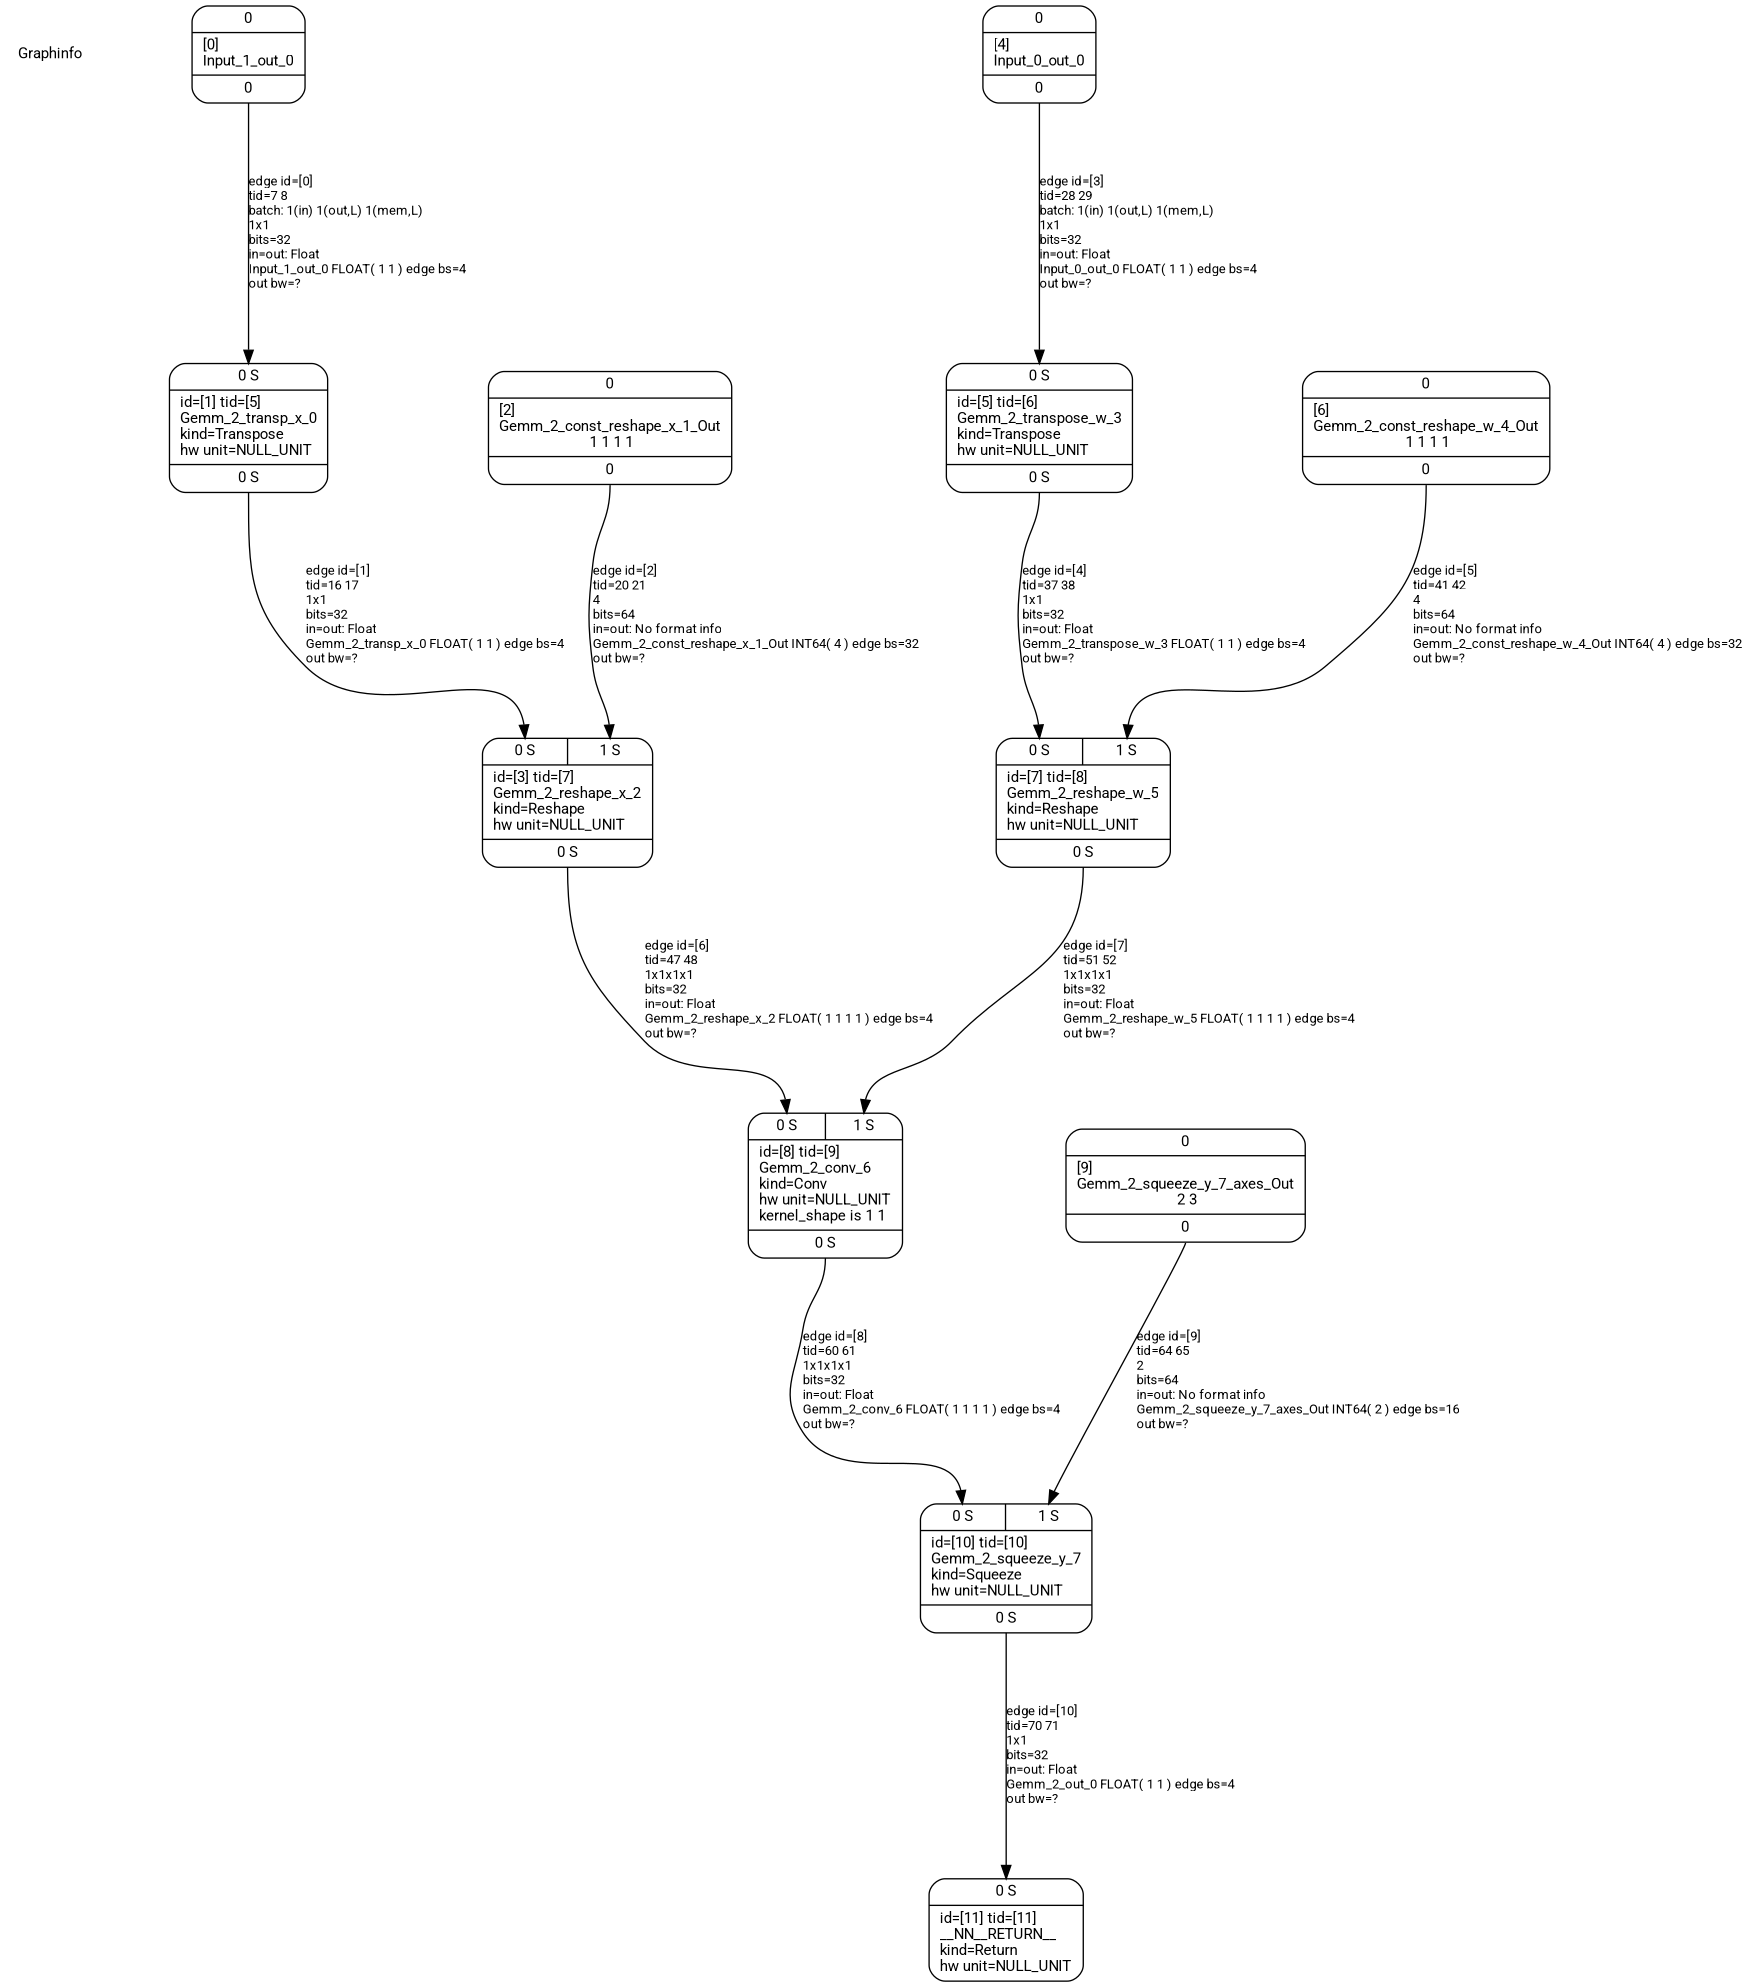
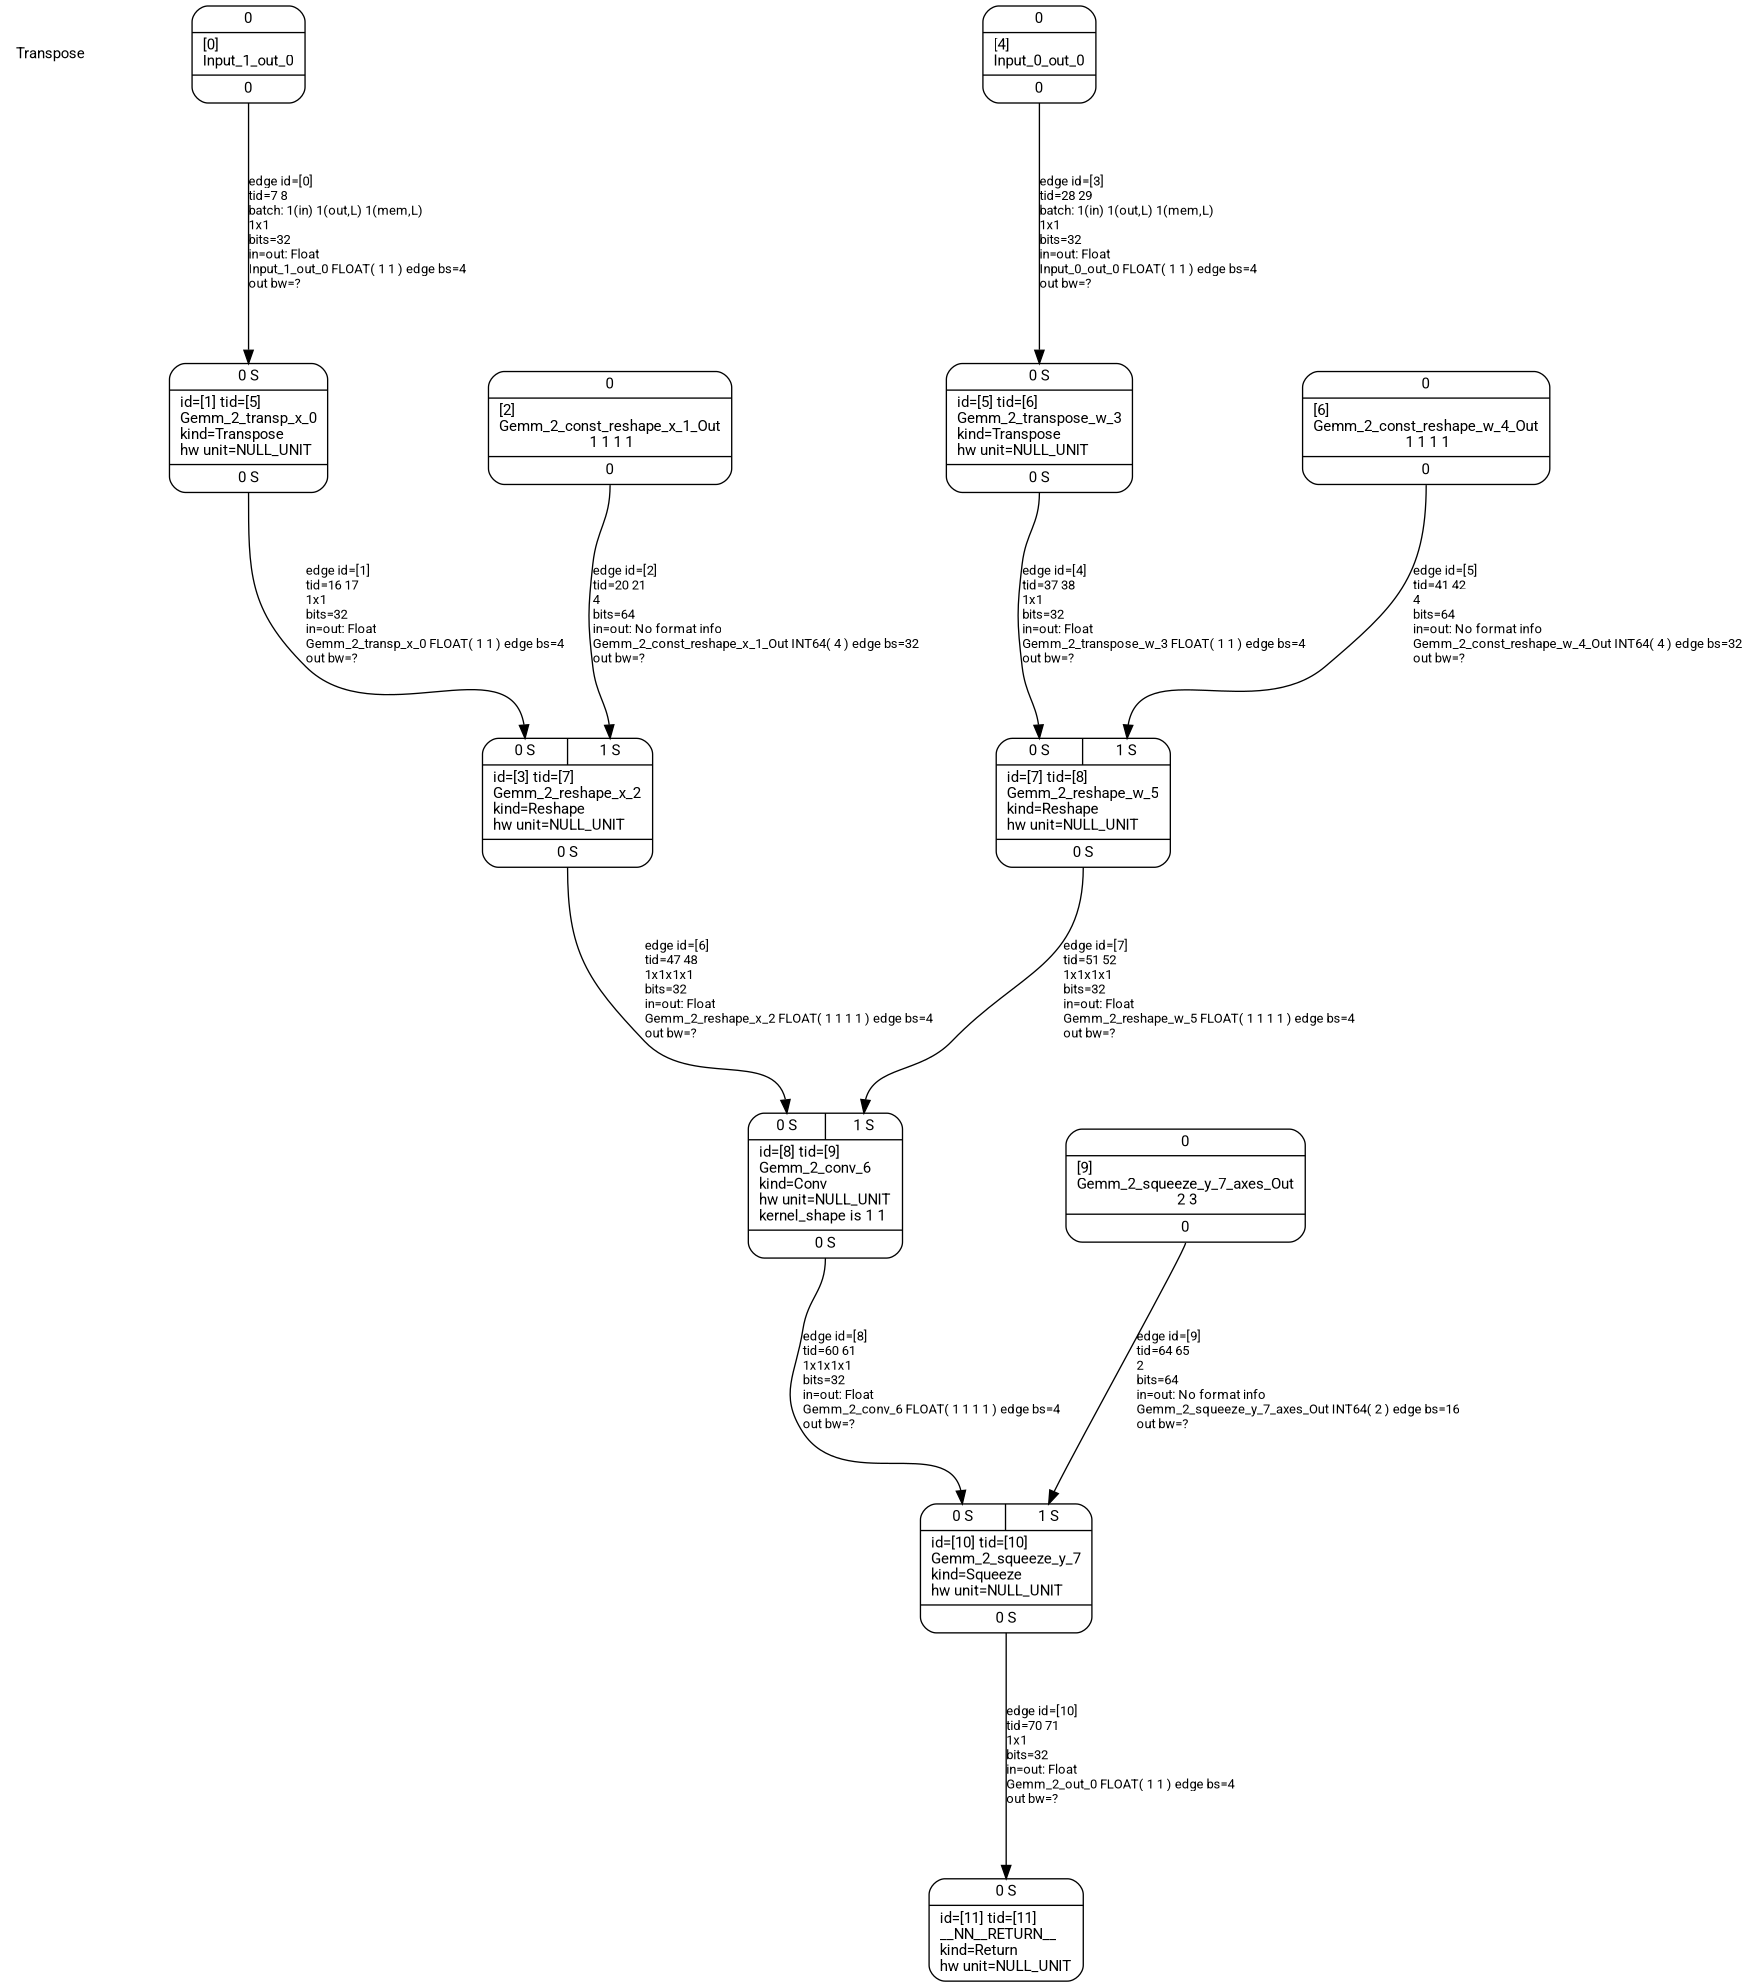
node "Graphinfo": label "Graphinfo" -> "Transpose"
